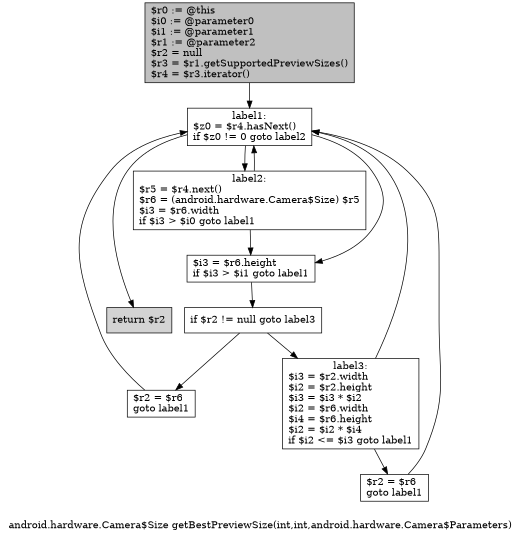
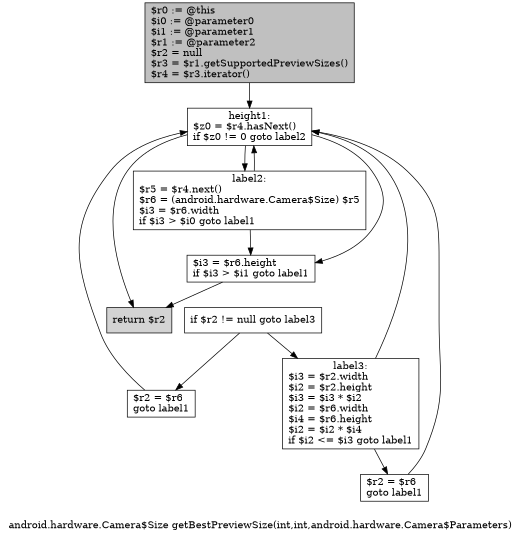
node "label1: $z0 = $r4.hasNext() if $z0 != 0 goto label2": label "label1: $z0 = $r4.hasNext() if $z0 != 0 goto label2" -> "height1: $z0 = $r4.hasNext() if $z0 != 0 goto label2"
edge "$i3 = $r6.height if $i3 > $i1 goto label1" -> "if $r2 != null goto label3": now "$i3 = $r6.height if $i3 > $i1 goto label1" -> "return $r2"
